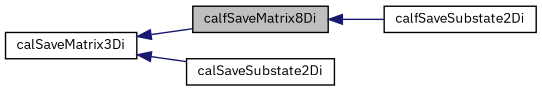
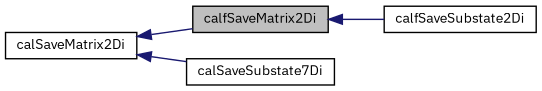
node "calfSaveMatrix8Di": label "calfSaveMatrix8Di" -> "calfSaveMatrix2Di"
node "calSaveMatrix3Di": label "calSaveMatrix3Di" -> "calSaveMatrix2Di"
node "calSaveSubstate2Di": label "calSaveSubstate2Di" -> "calSaveSubstate7Di"
